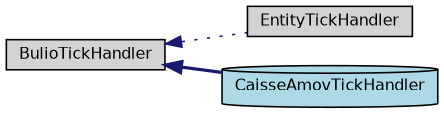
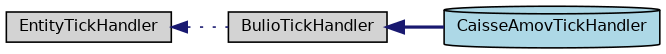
edge "EntityTickHandler" -> "BulioTickHandler": reversed
